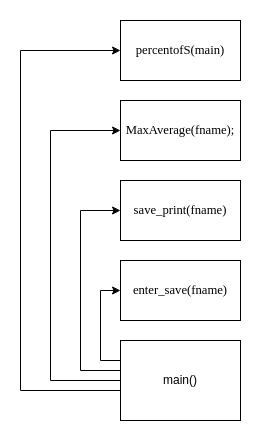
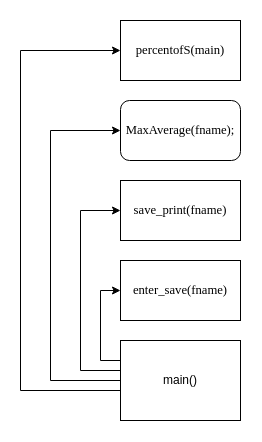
node "MaxAverage(fname);": shape rectangle -> rounded rectangle
